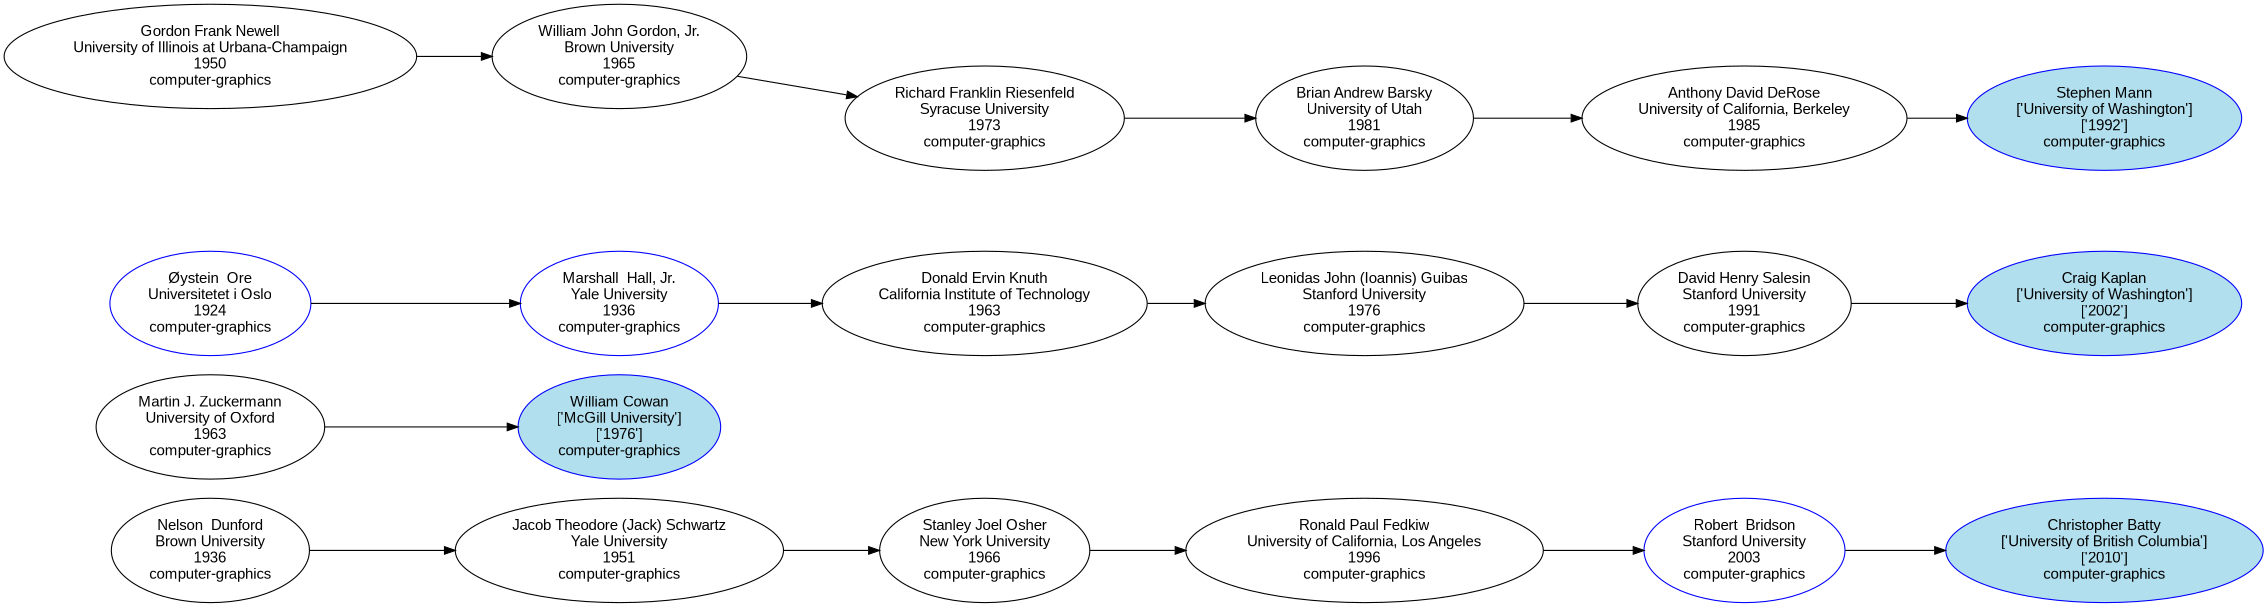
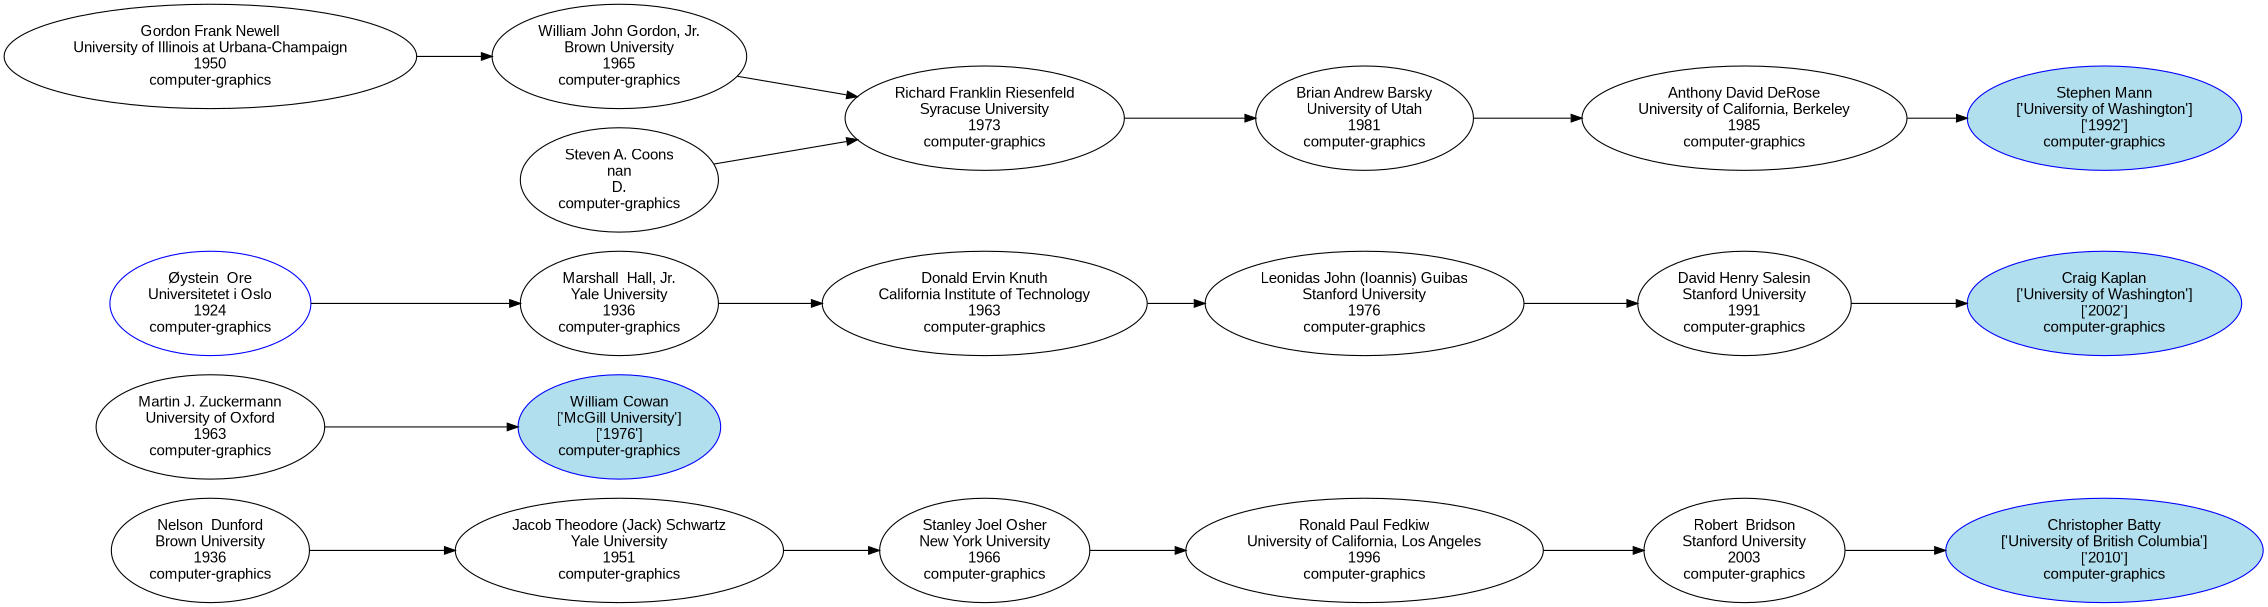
node "Steven A. Coons nan D. computer-graphics": added
node "Marshall  Hall, Jr. Yale University 1936 computer-graphics": color blue -> black
node "Robert  Bridson Stanford University 2003 computer-graphics": color blue -> black
